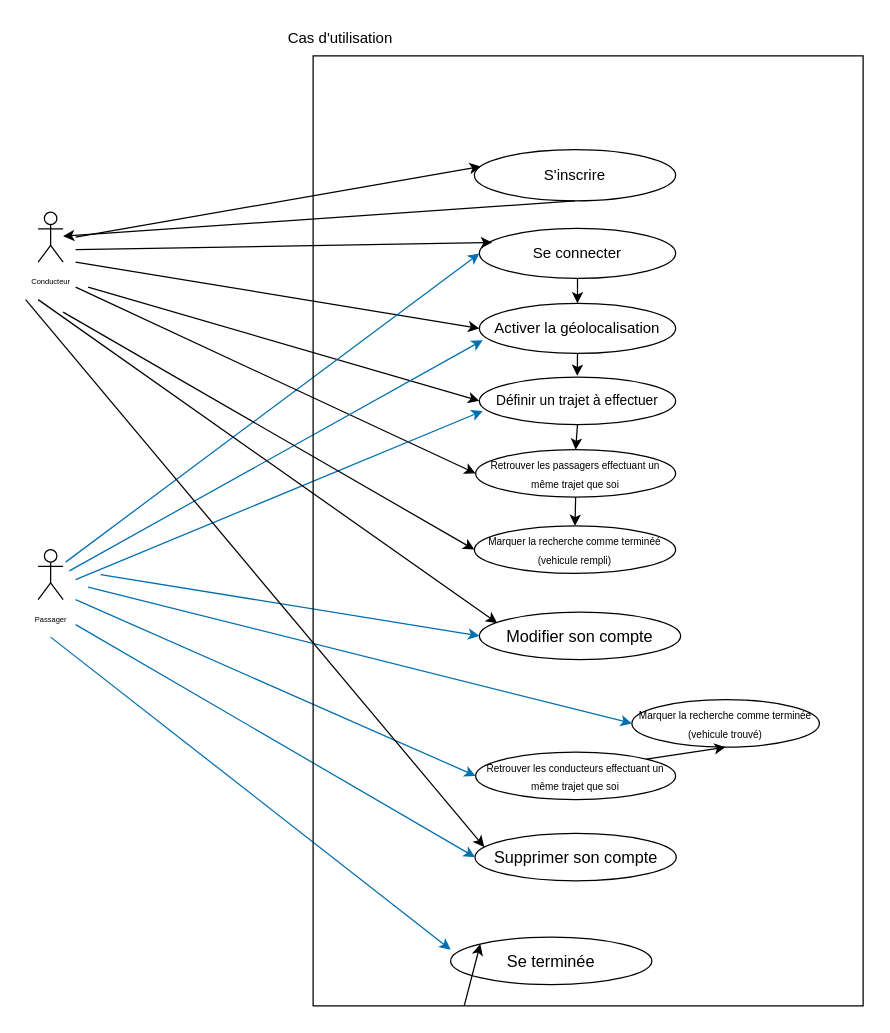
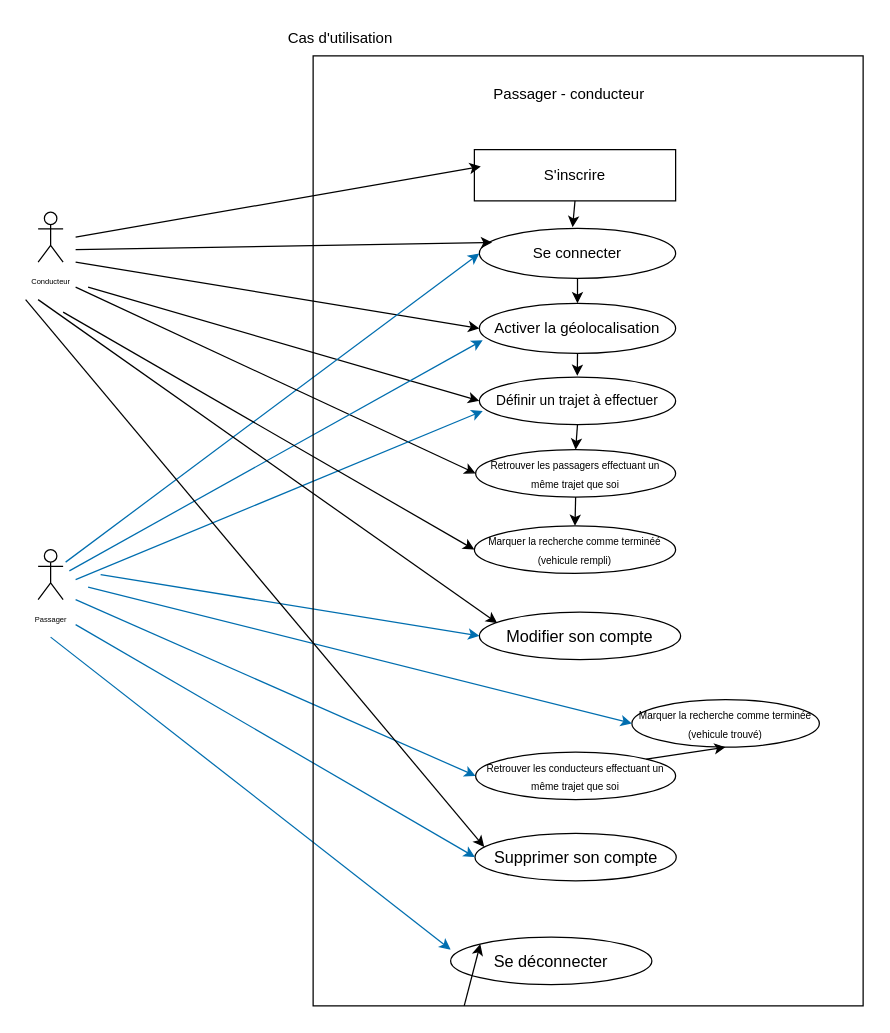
node "Passager - conducteur": added
node "S'inscrire": shape ellipse -> rectangle
edge "S'inscrire" -> "Conducteur": now "S'inscrire" -> "Se connecter"
node "Se terminée": label "Se terminée" -> "Se déconnecter"
